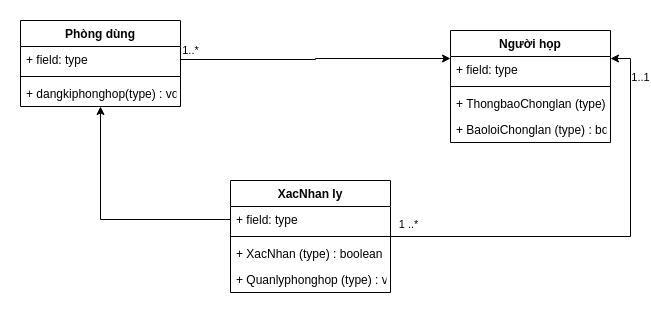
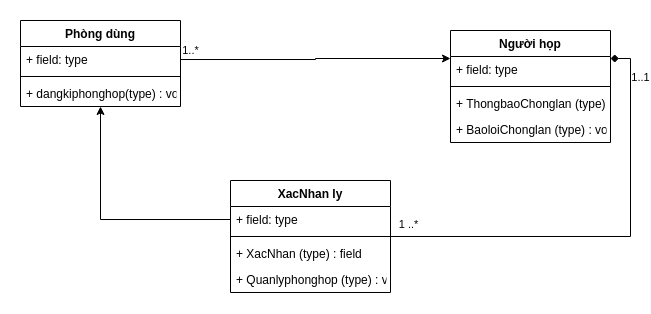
edge "XacNhan ly" -> "Người họp": arrowhead classic -> diamond
node "+ BaoloiChonglan (type) : boolean": label "+ BaoloiChonglan (type) : boolean" -> "+ BaoloiChonglan (type) : void"
node "+ XacNhan (type) : boolean": label "+ XacNhan (type) : boolean" -> "+ XacNhan (type) : field"
